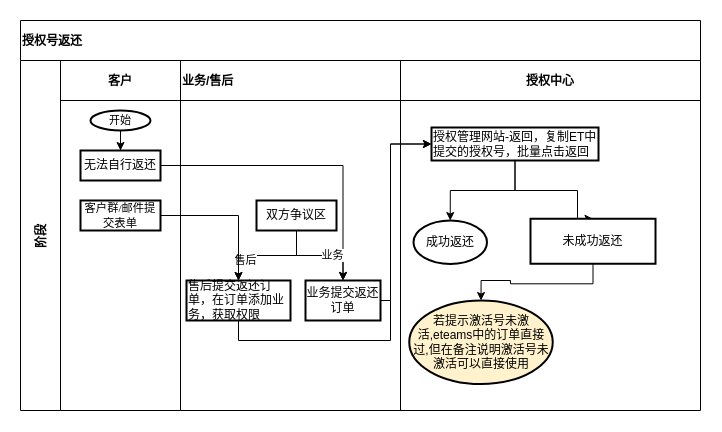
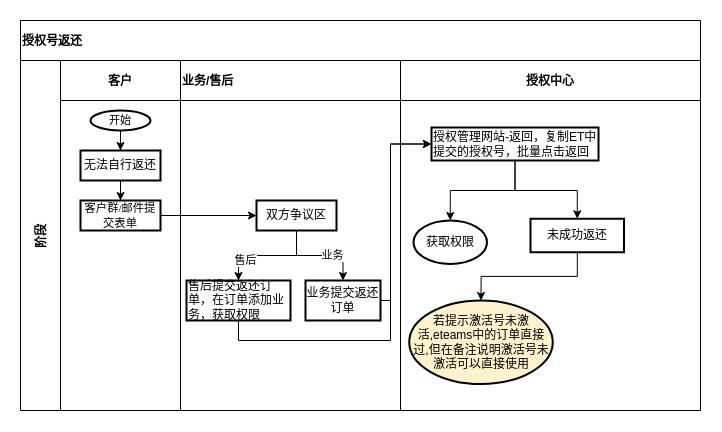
edge "无法自行返还" -> "业务提交返还订单": now "无法自行返还" -> "客户群/邮件提交表单"
edge "客户群/邮件提交表单" -> "售后提交返还订单，在订单添加业务，获取权限": now "客户群/邮件提交表单" -> "双方争议区"
node "未成功返还": size 125x45 -> 94x34
node "成功返还": label "成功返还" -> "获取权限"
